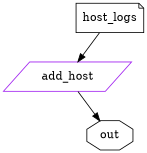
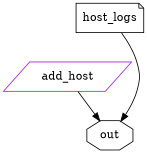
edge "host_logs" -> "add_host": now "host_logs" -> "out"
